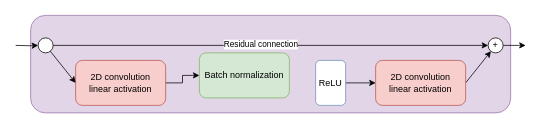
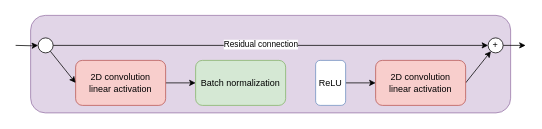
node "Batch normalization": moved (244, 75) -> (240, 83)
